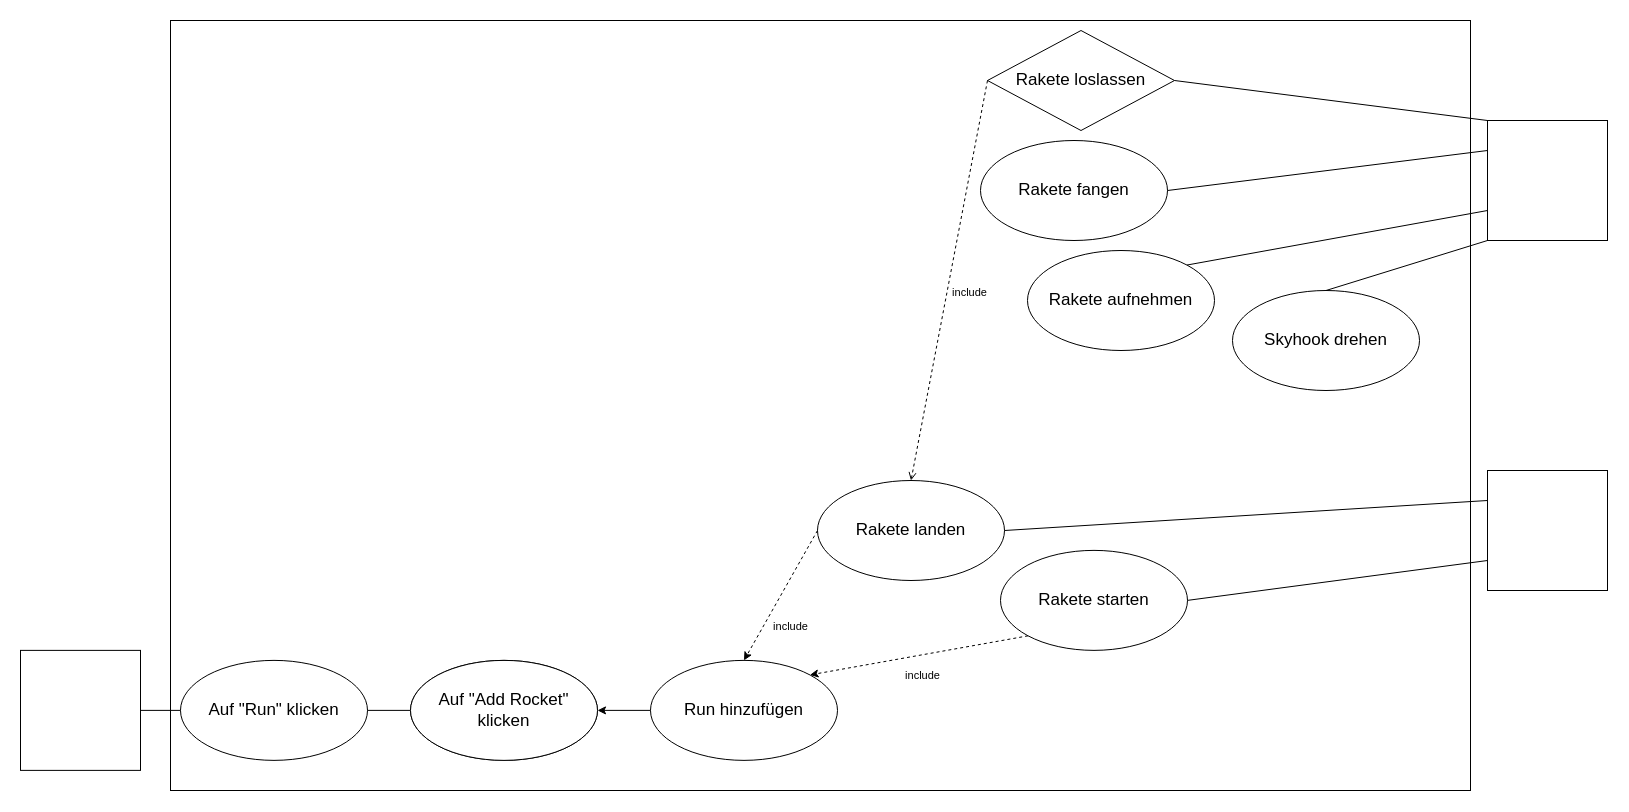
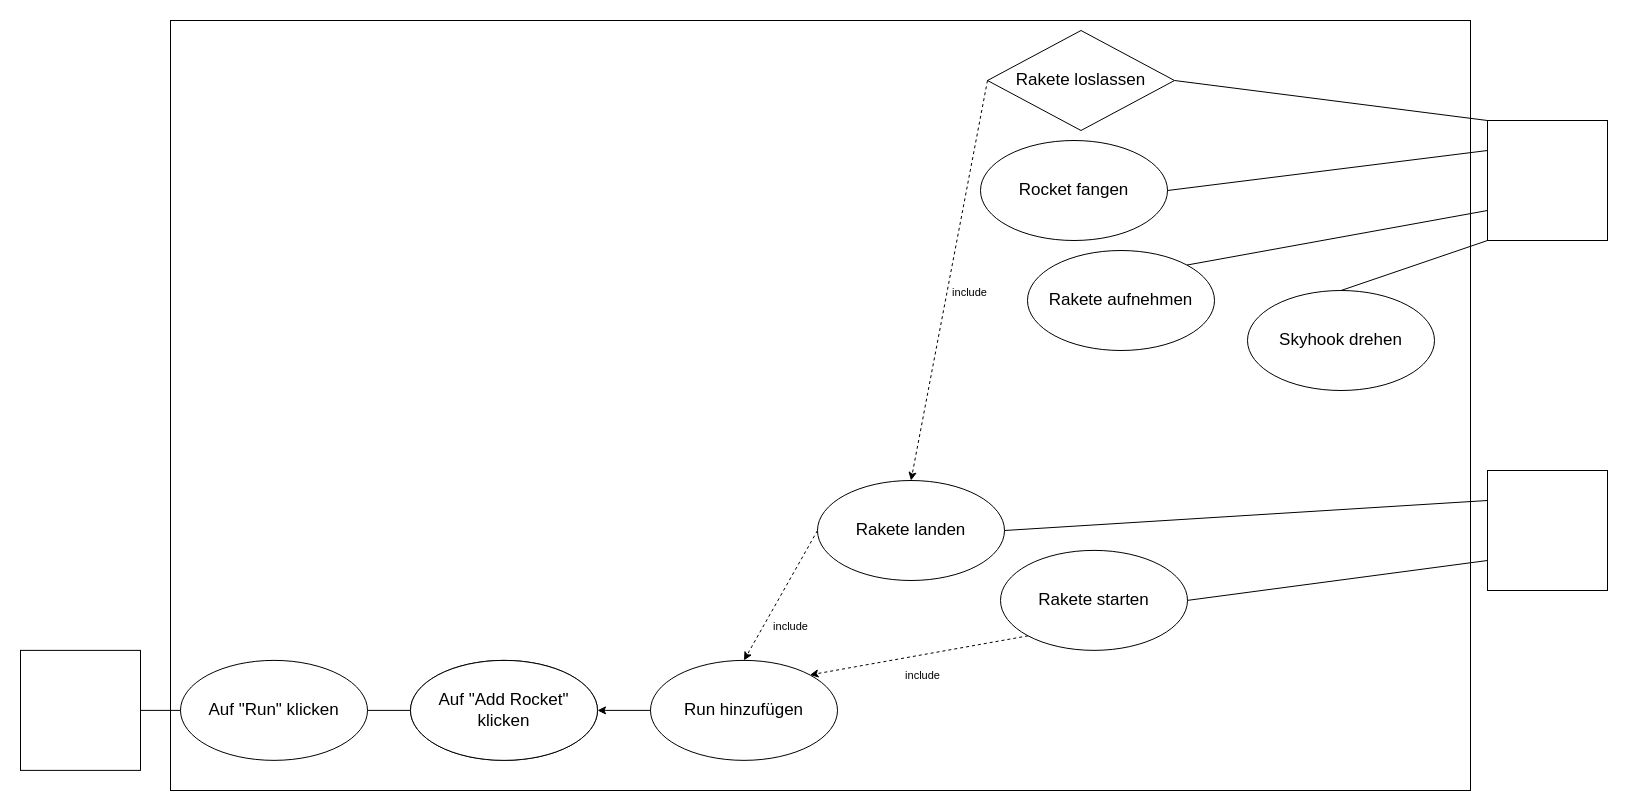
node "Rakete fangen": label "Rakete fangen" -> "Rocket fangen"
node "Skyhook drehen": moved (1326, 341) -> (1341, 341)
edge "Rakete loslassen" -> "Rakete landen": arrowhead open -> classic
